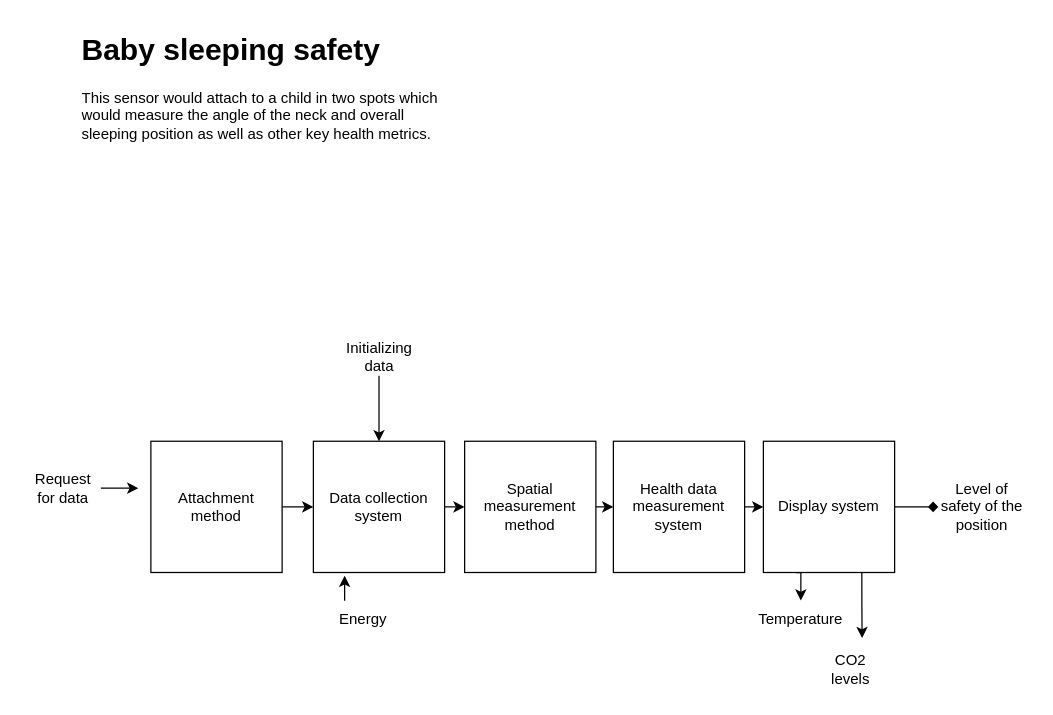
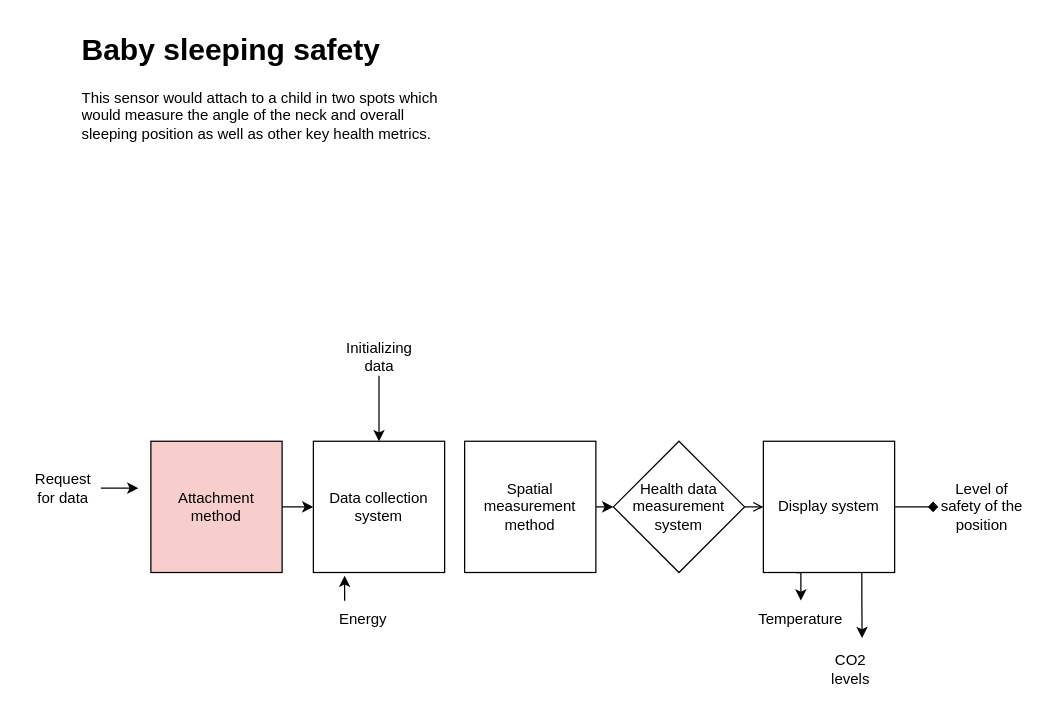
node "Attachment method": fillcolor #ffffff -> #f8cecc
edge "Data collection system" -> "Spatial measurement method": removed
node "Health data measurement system": shape rectangle -> diamond
edge "Health data measurement system" -> "Display system": arrowhead classic -> open
